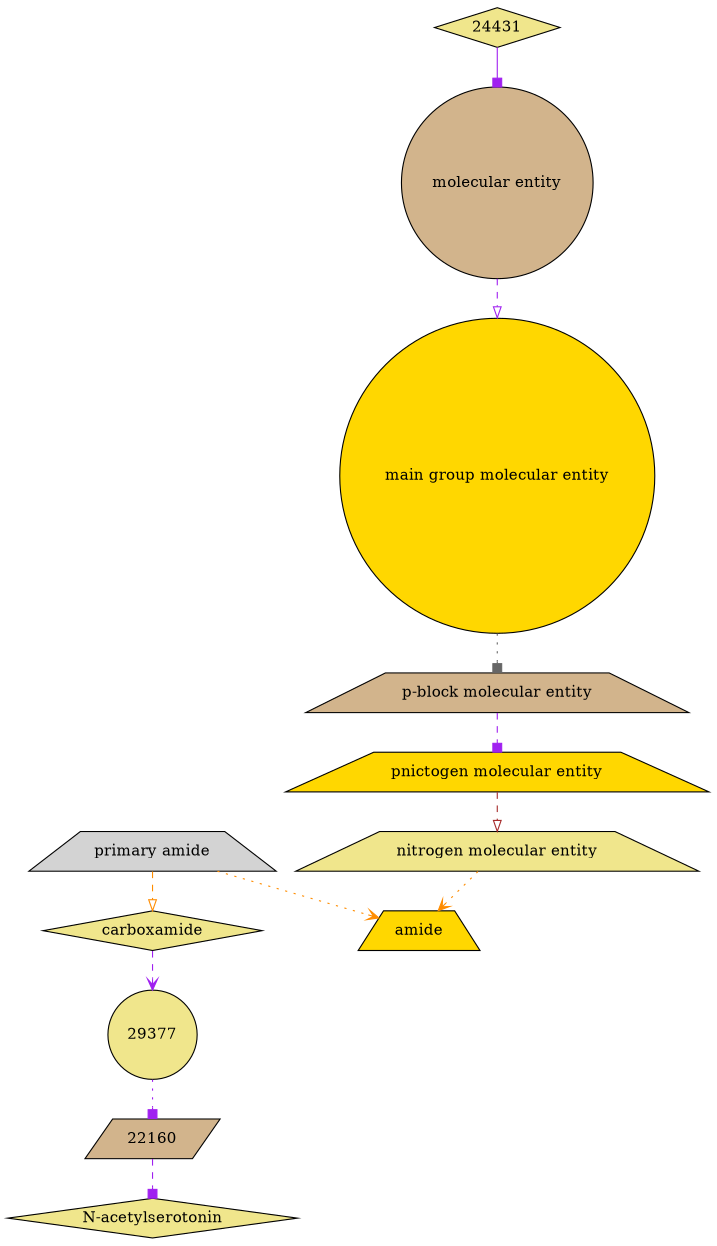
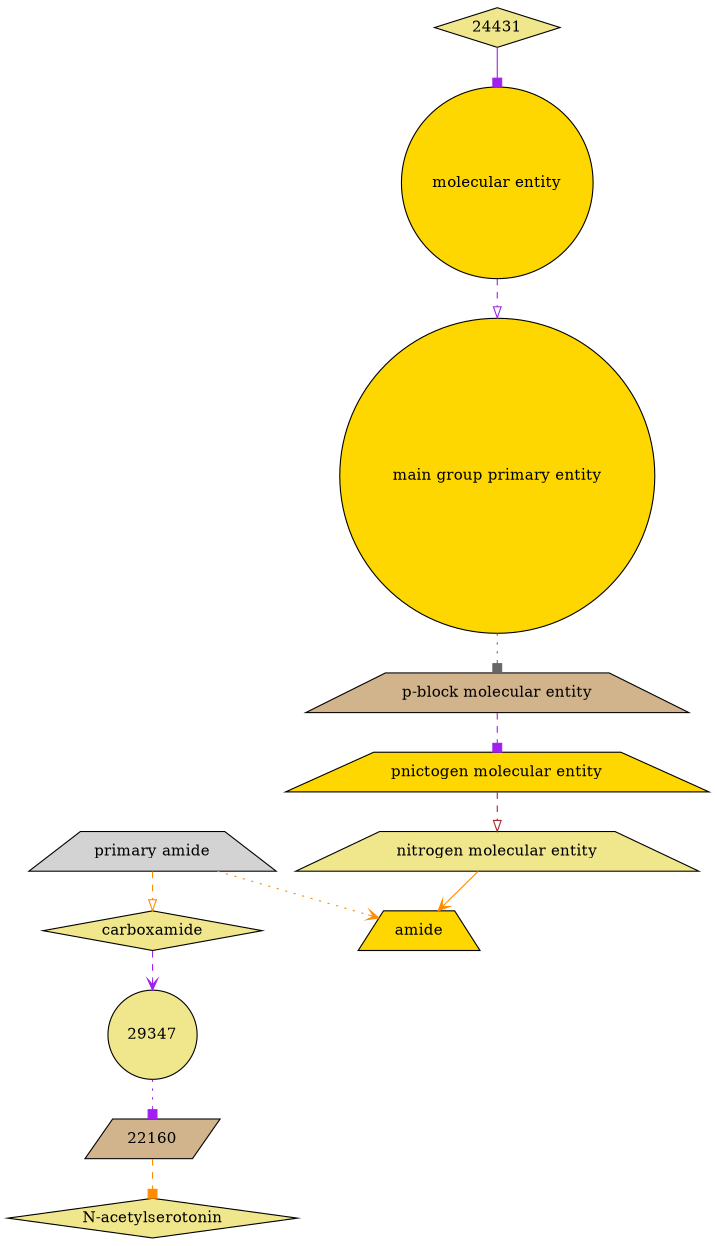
node "molecular entity": fillcolor tan -> gold
node "main group molecular entity": label "main group molecular entity" -> "main group primary entity"
edge "nitrogen molecular entity" -> "amide": style dotted -> solid
node "29377": label "29377" -> "29347"
edge "22160" -> "N-acetylserotonin": color purple -> darkorange
